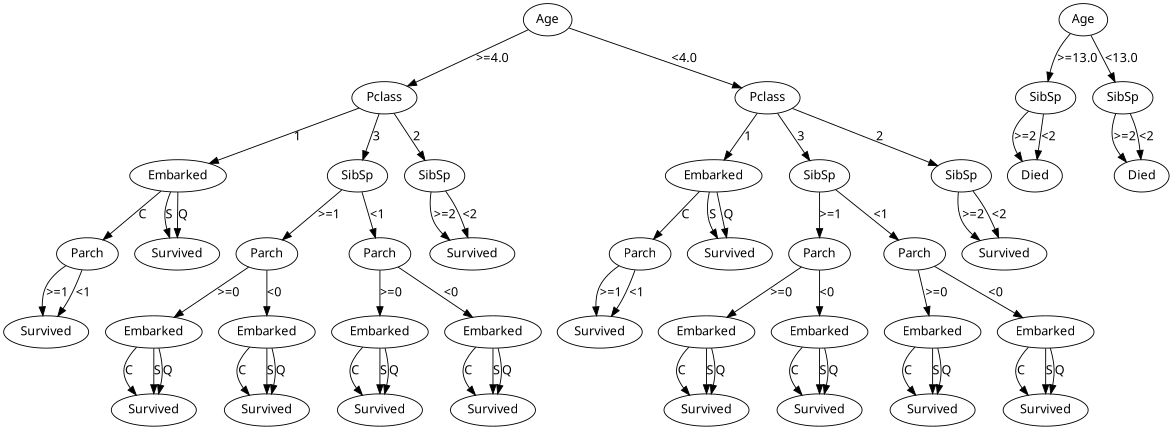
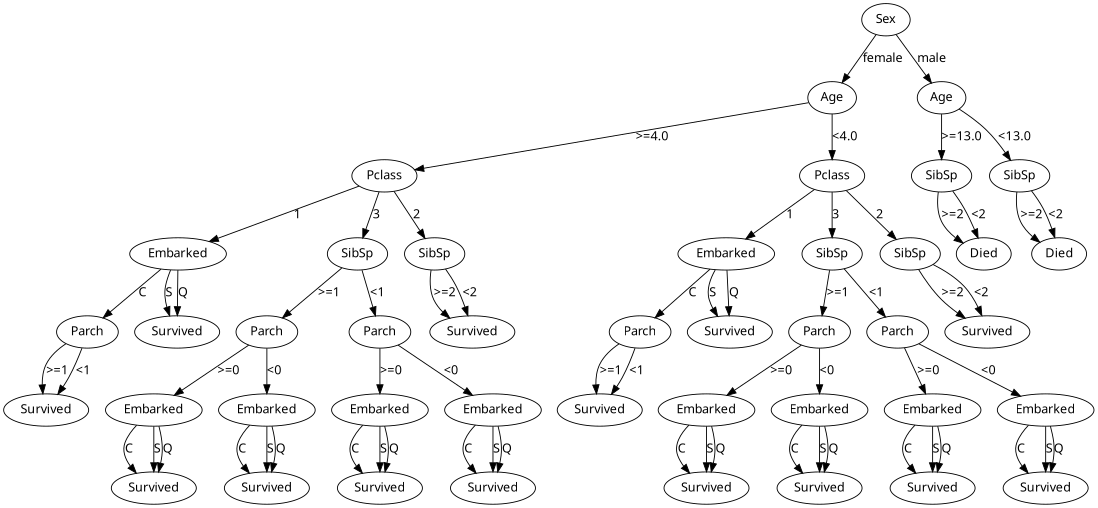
node "Sex": added
